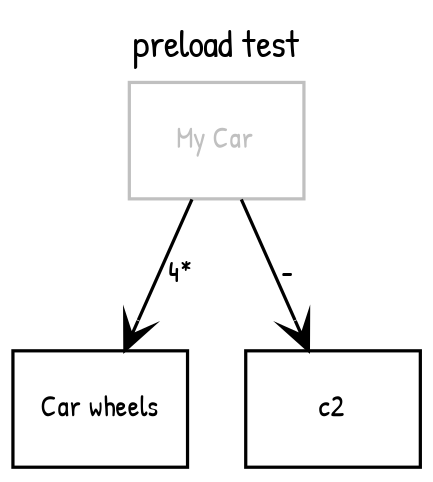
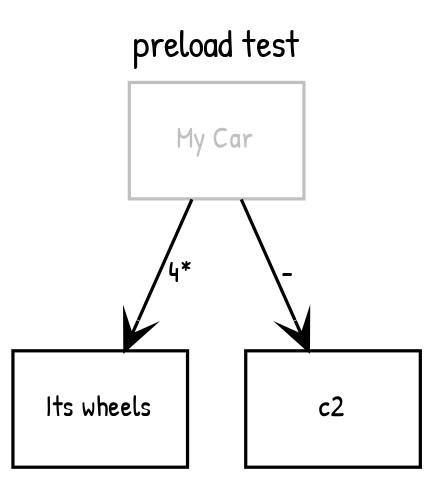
node "Car wheels": label "Car wheels" -> "Its wheels"
